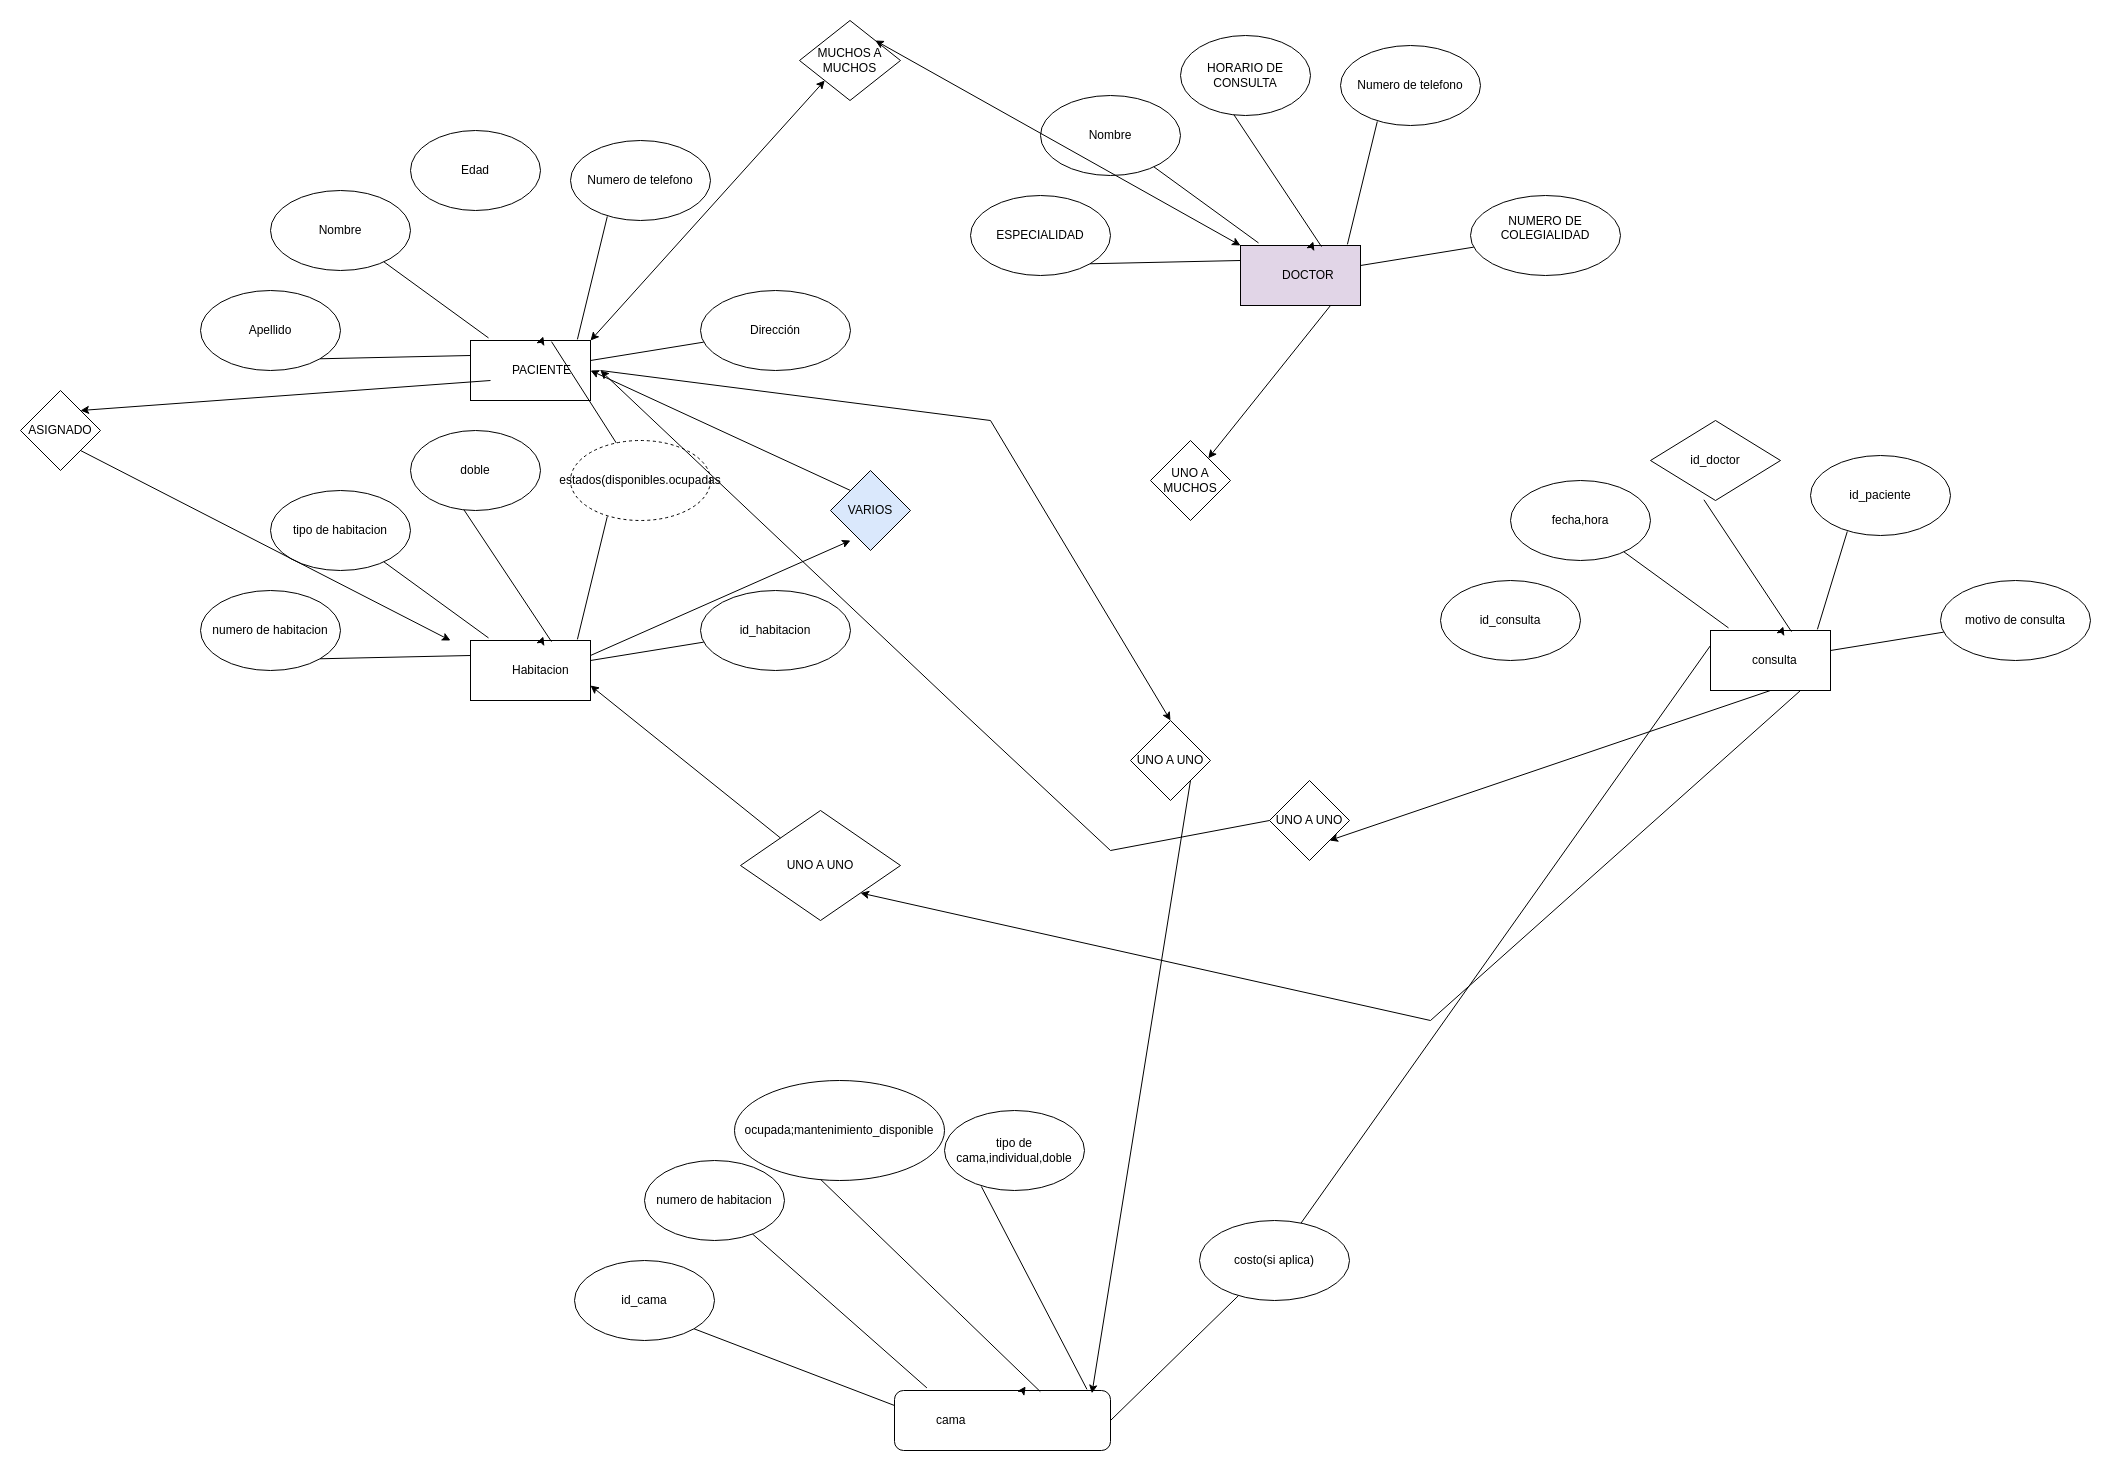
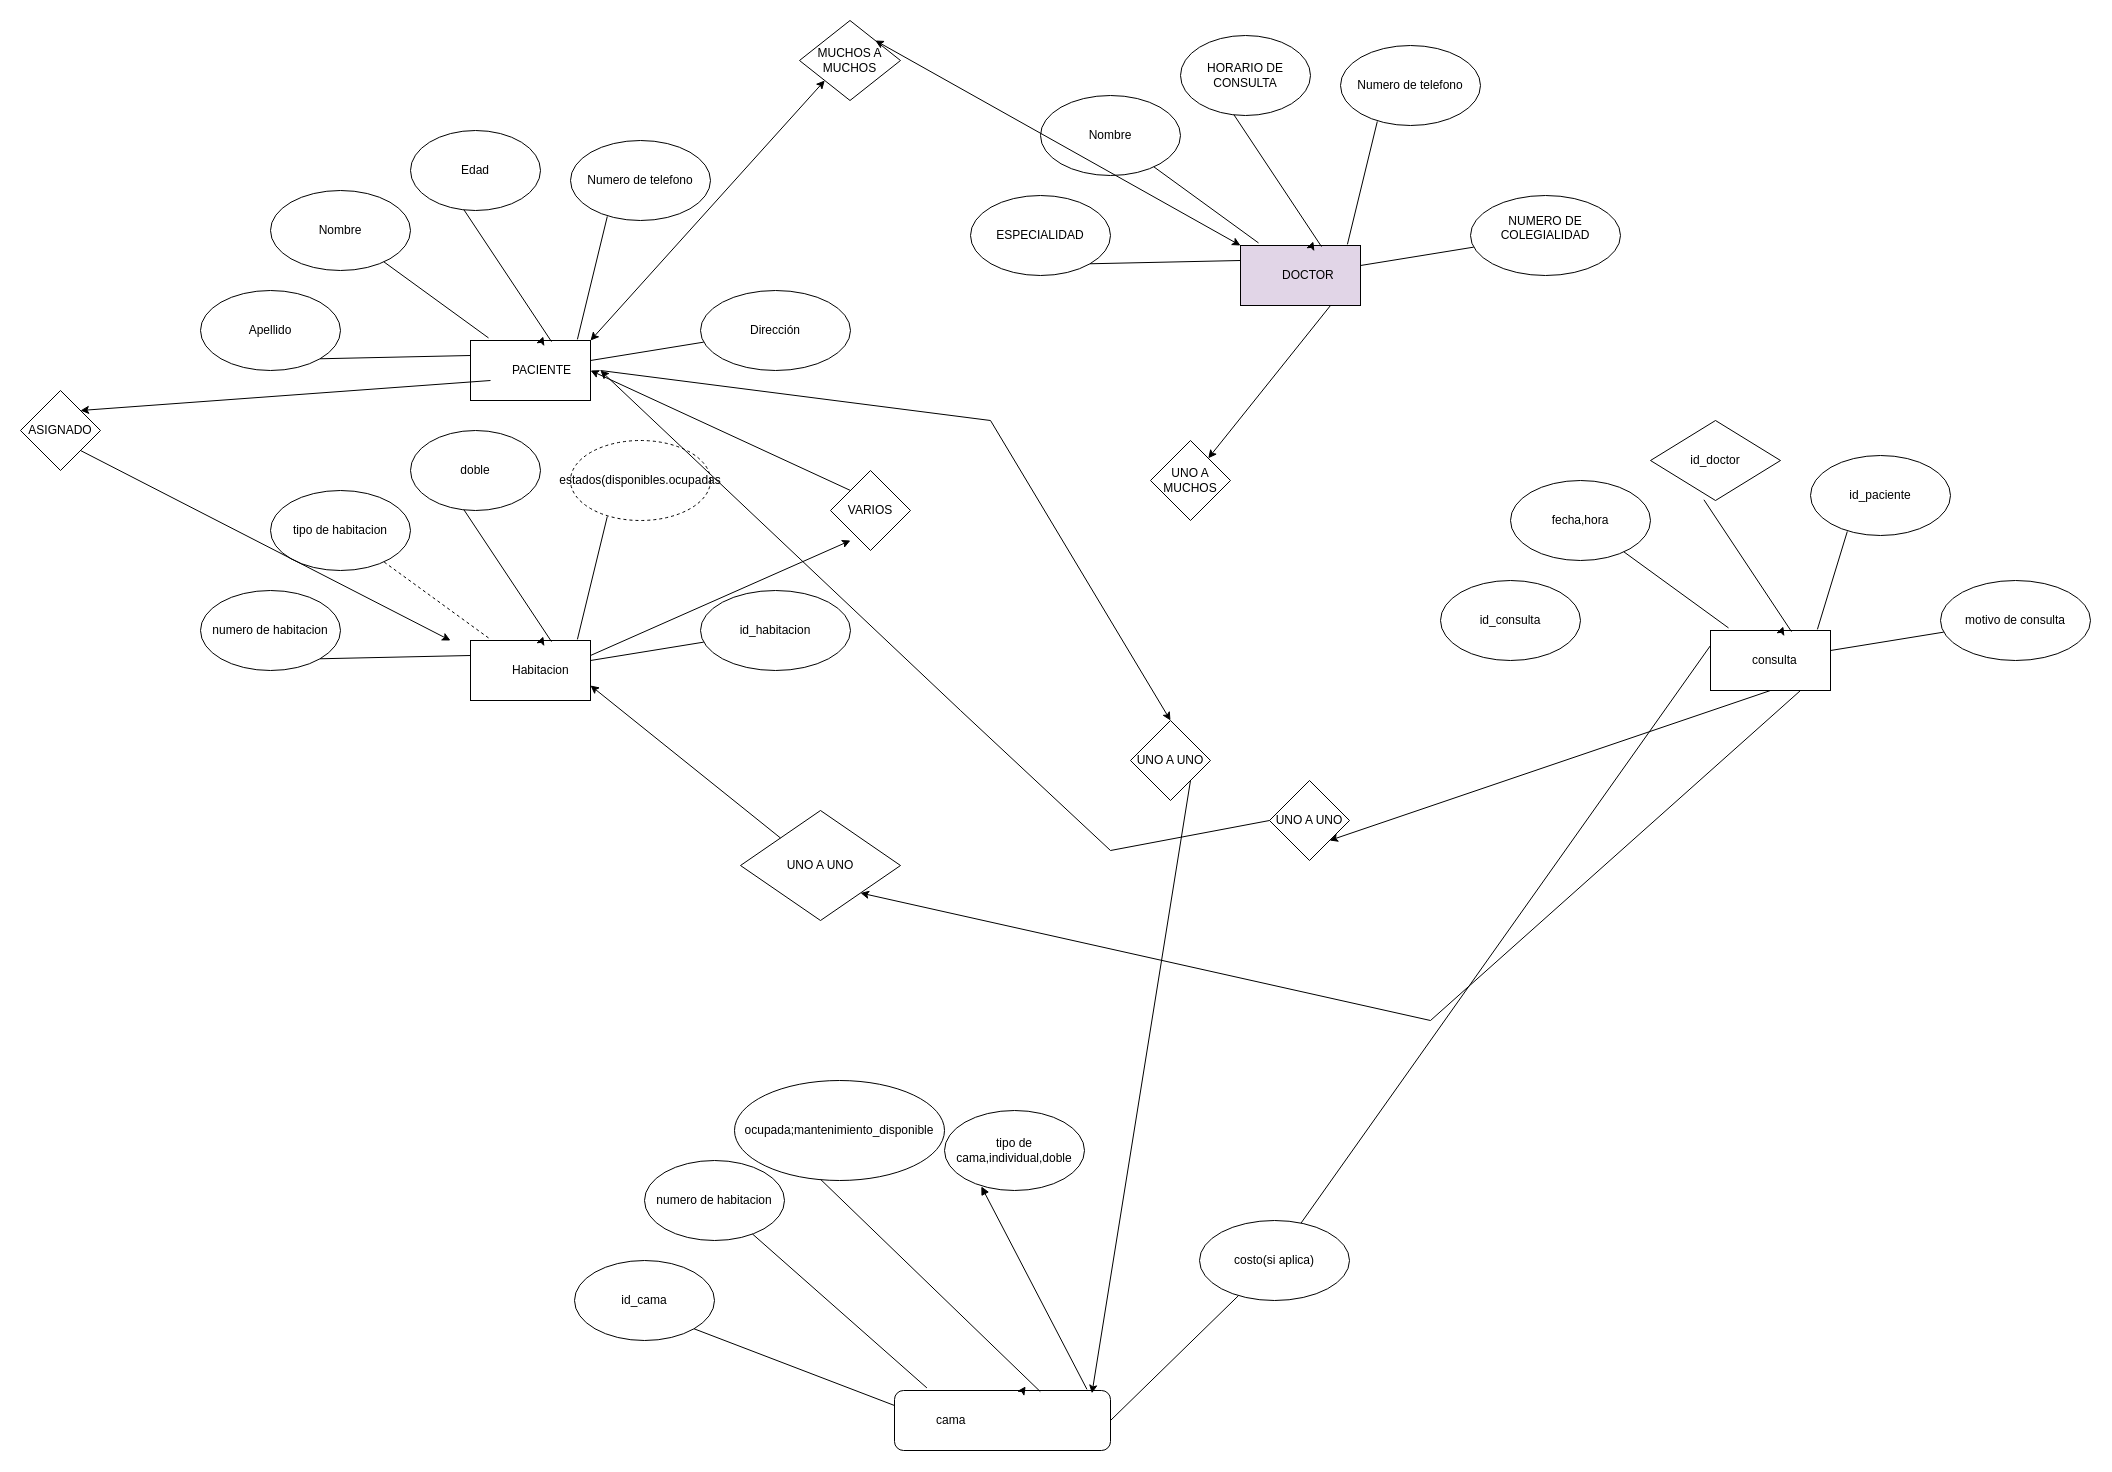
edge "PACIENTE" -- "estados(disponibles.ocupadas": now "PACIENTE" -- "Edad"
node "VARIOS": fillcolor #dae8fc -> #ffffff
edge "tipo de habitacion" -- "Habitacion": style solid -> dashed
edge "tipo de cama,individual,doble" -- "cama": arrowhead none -> block
